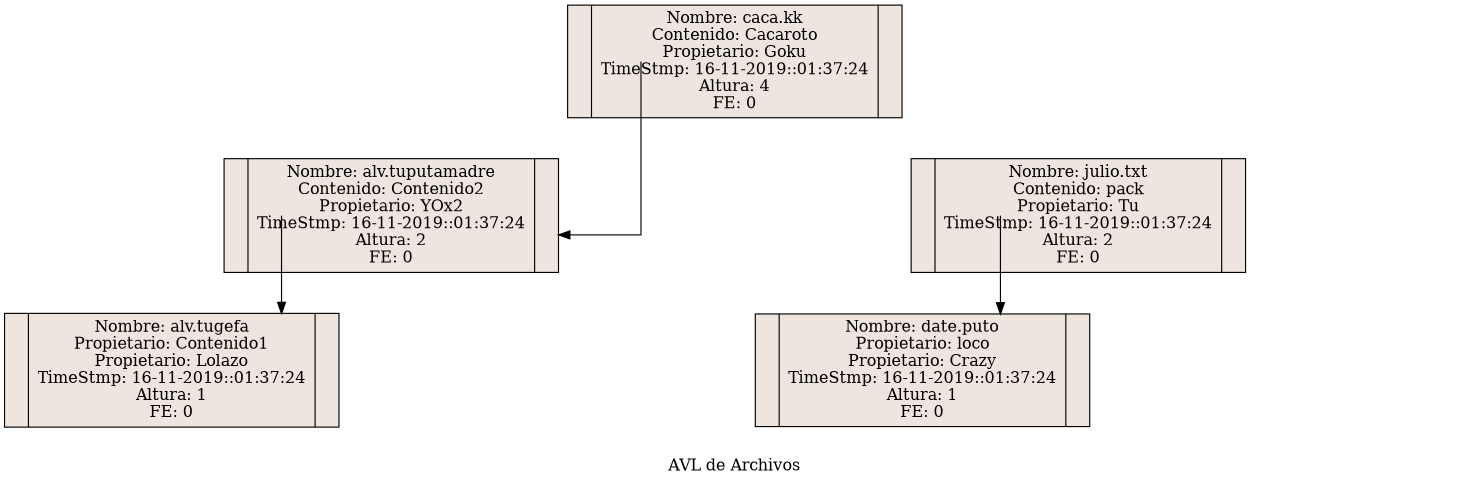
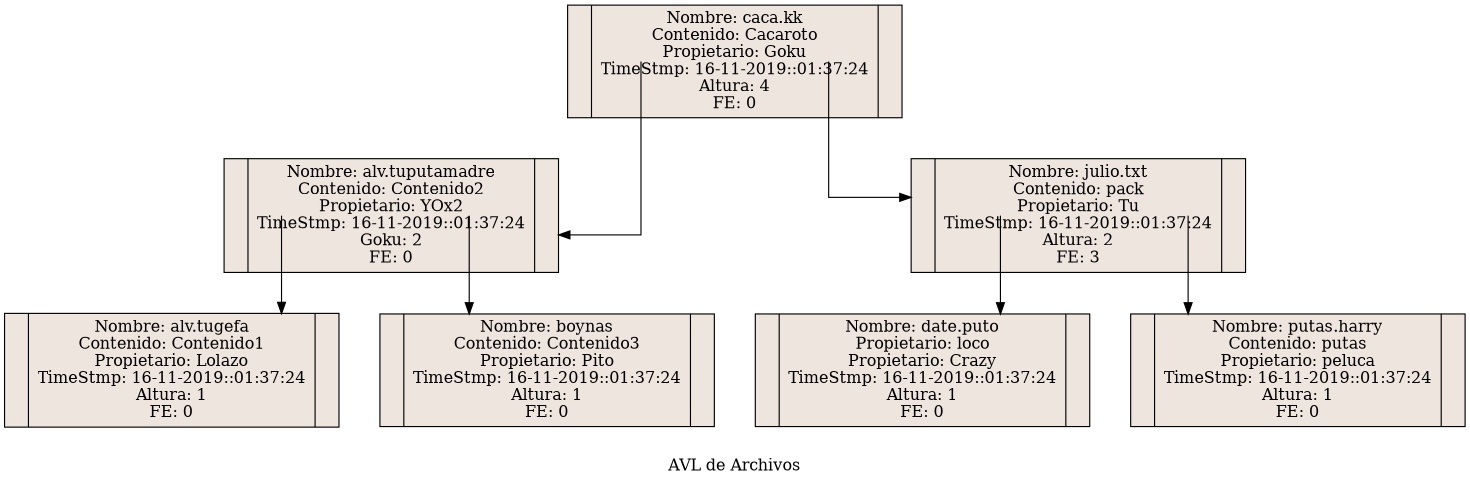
edge "Nombre: caca.kk" -> "Nombre: julio.txt": added
node "Nombre: alv.tuputamadre": text "Altura: 2" -> "Goku: 2"
node "Nombre: julio.txt": text "FE: 0" -> "FE: 3"
node "Nombre: alv.tugefa": text "Propietario: Contenido1" -> "Contenido: Contenido1"
node "Nombre: boynas": added
node "Nombre: putas.harry": added
